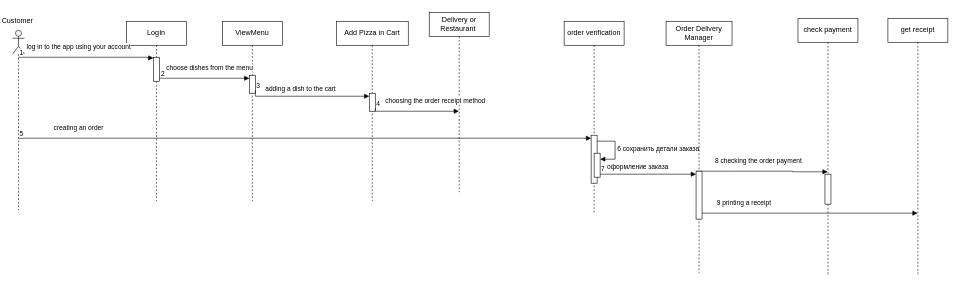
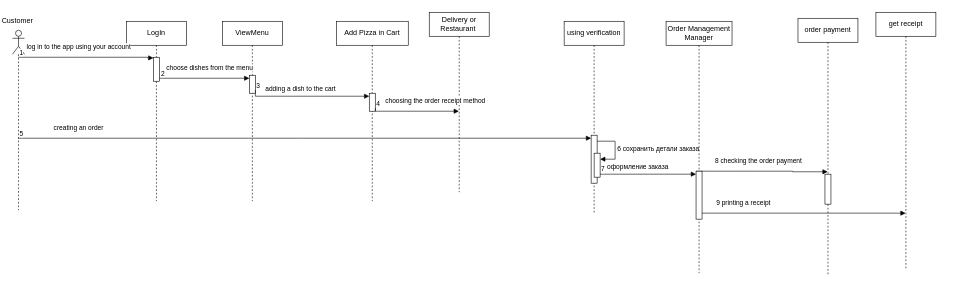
node "check payment": label "check payment" -> "order payment"
node "order verification": label "order verification" -> "using verification"
node "Order Delivery Manager": label "Order Delivery Manager" -> "Order Management Manager"
node "get receipt": moved (918, 147) -> (906, 141)
